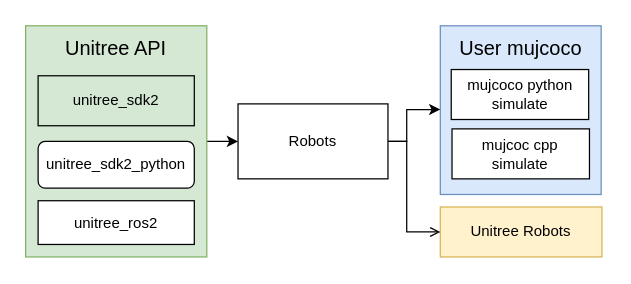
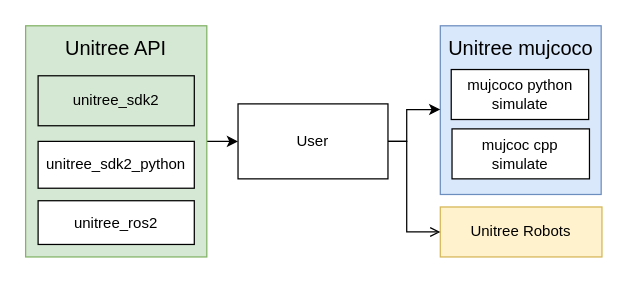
node "User mujcoco": label "User mujcoco" -> "Unitree mujcoco"
node "Robots": label "Robots" -> "User"
node "unitree_sdk2_python": shape rounded rectangle -> rectangle
